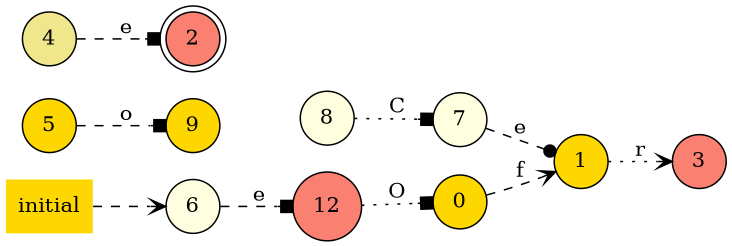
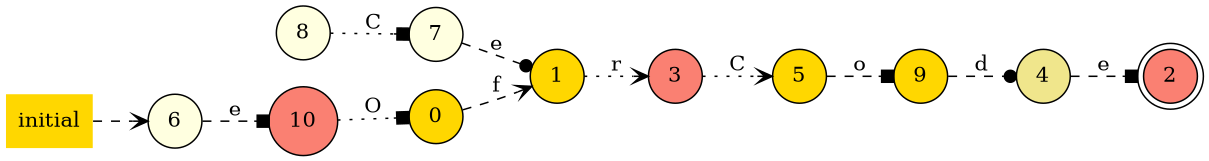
edge "3" -> "5": added, label "C"
edge "9" -> "4": added, label "d"
node "12": label "12" -> "10"
